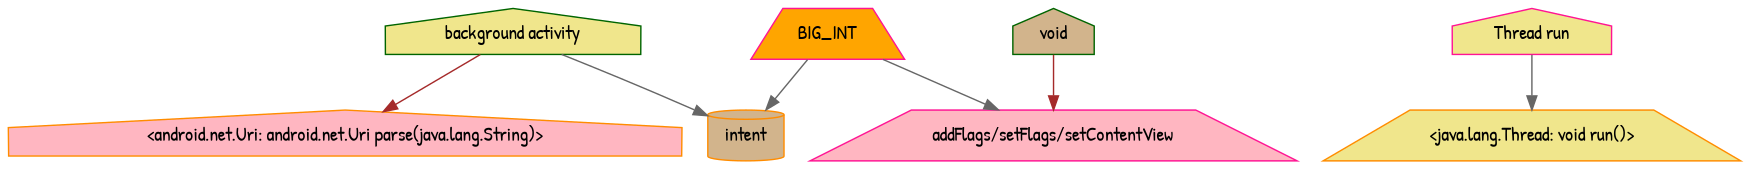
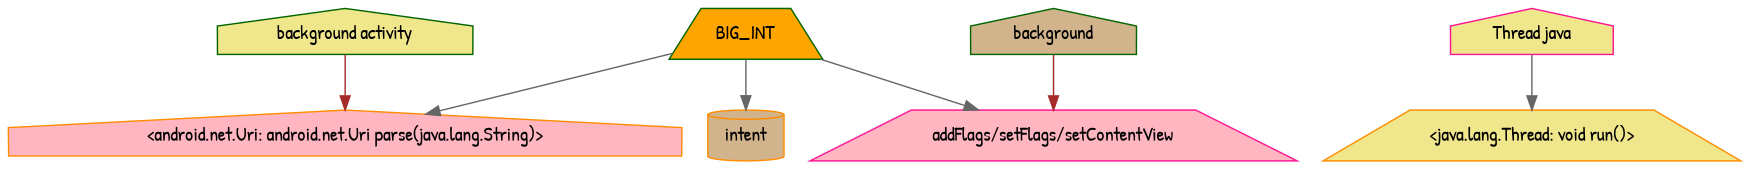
node "BIG_INT": color deeppink -> darkgreen
node "void": label "void" -> "background"
node "Thread run": label "Thread run" -> "Thread java"
edge "BIG_INT" -> "<android.net.Uri: android.net.Uri parse(java.lang.String)>": added
edge "background activity" -> "intent": removed
